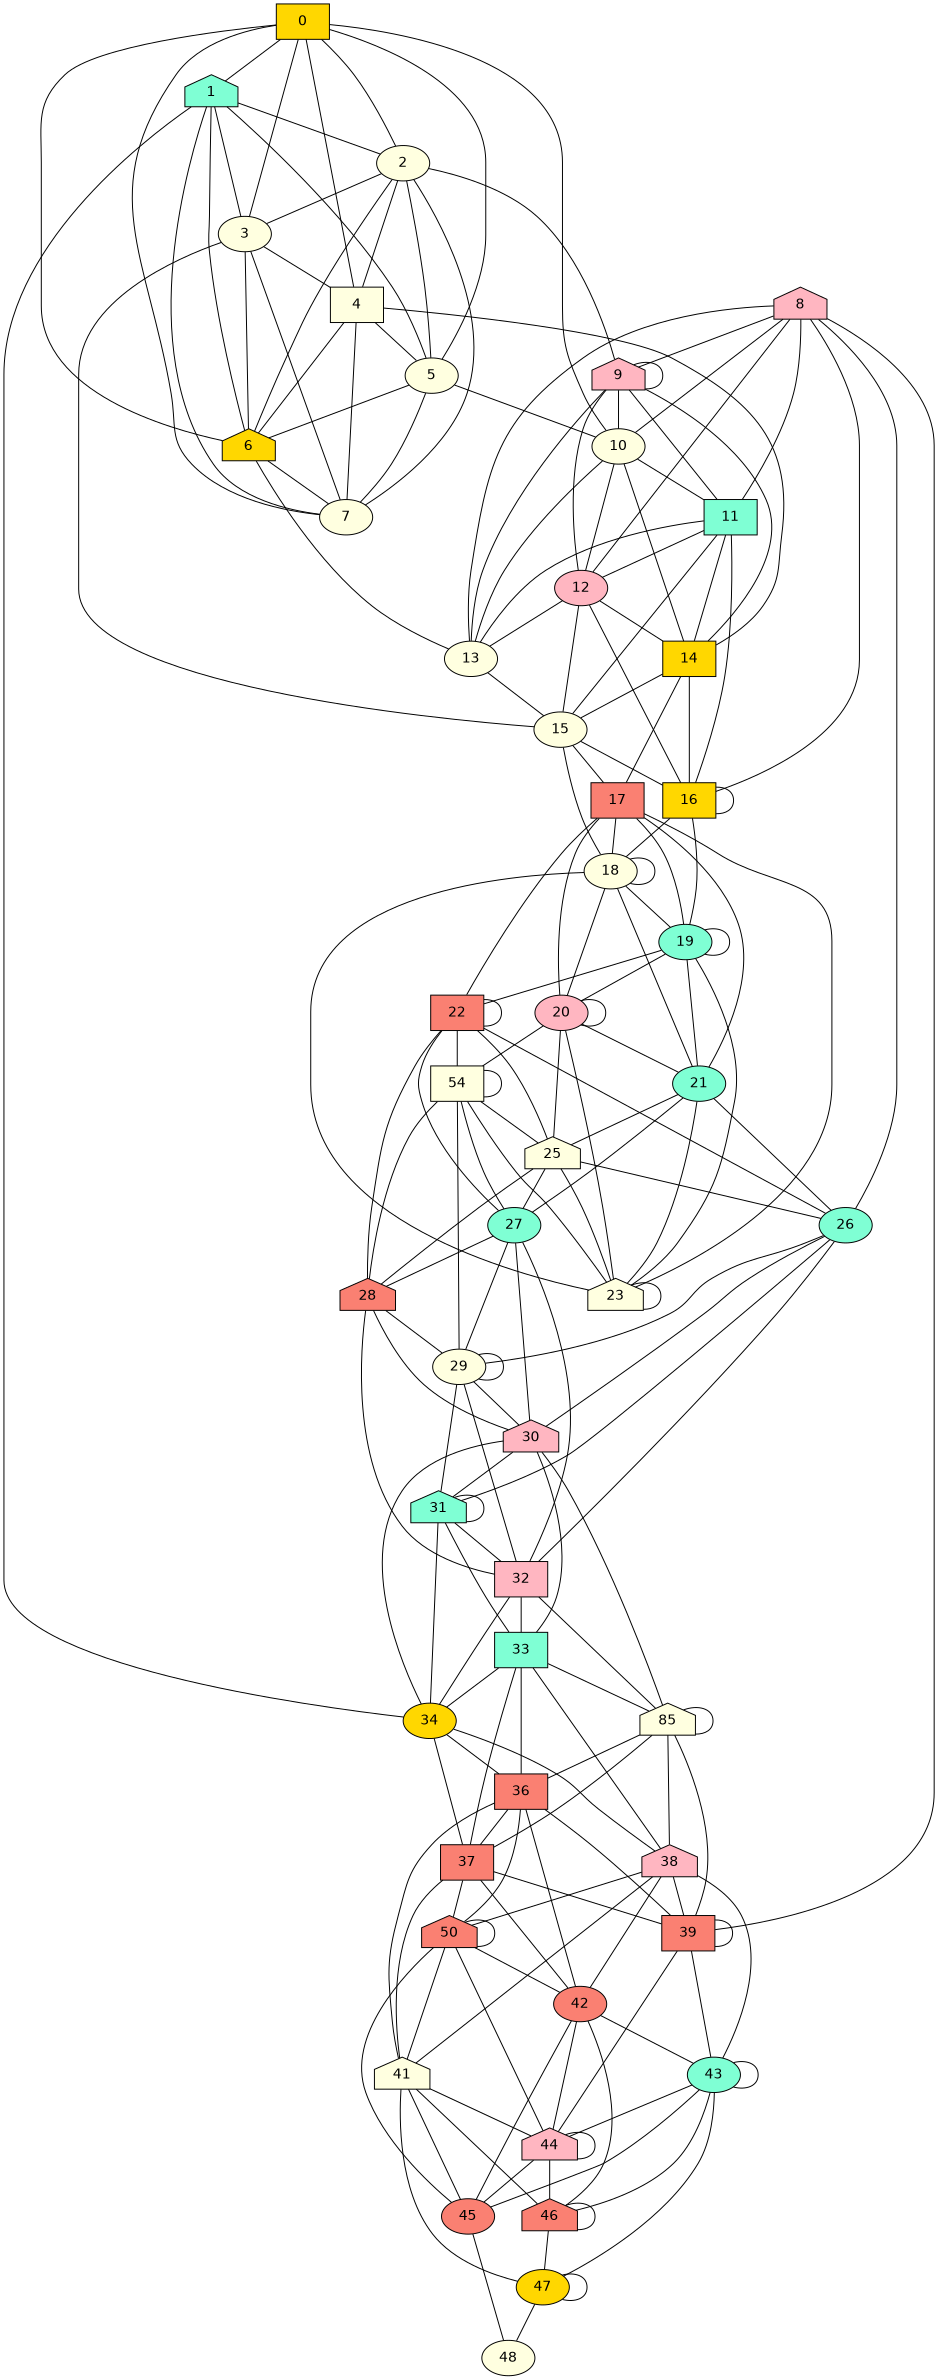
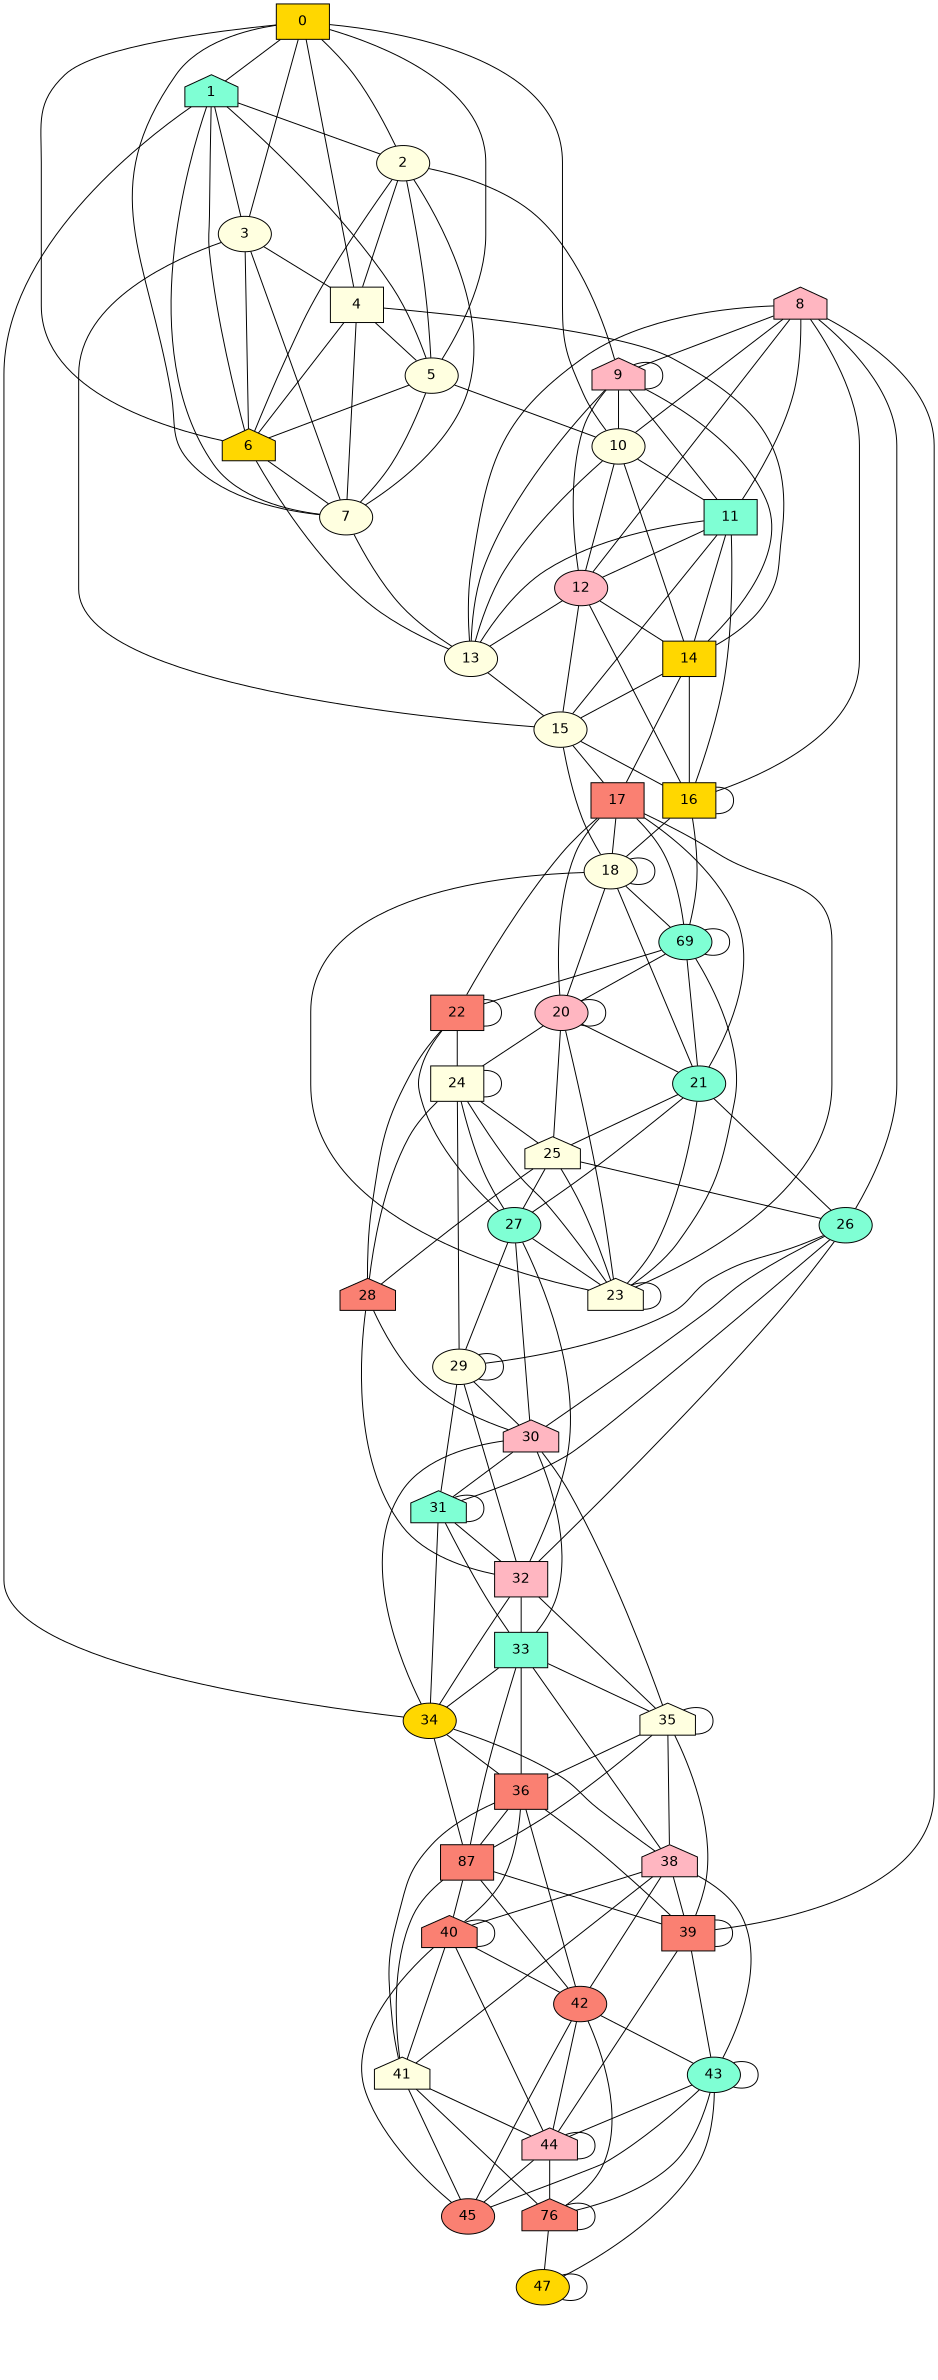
edge "2" -- "3": removed
edge "7" -- "13": added
node "19": label "19" -> "69"
edge "22" -- "25": removed
node "54": label "54" -> "24"
edge "22" -- "26": removed
edge "27" -- "28": now "27" -- "23"
edge "28" -- "29": removed
node "85": label "85" -> "35"
node "37": label "37" -> "87"
node "50": label "50" -> "40"
edge "41" -- "47": removed
node "46": label "46" -> "76"
node "48": removed
